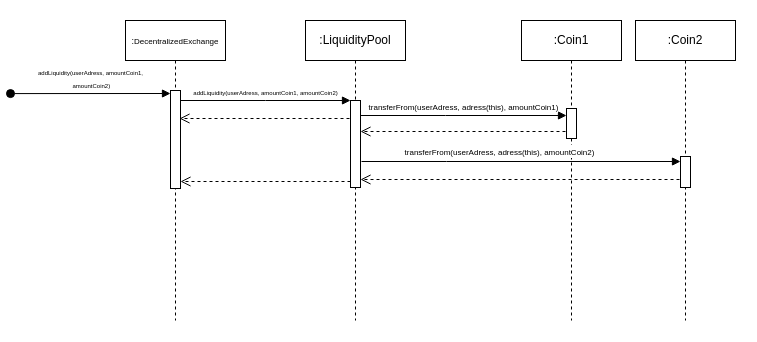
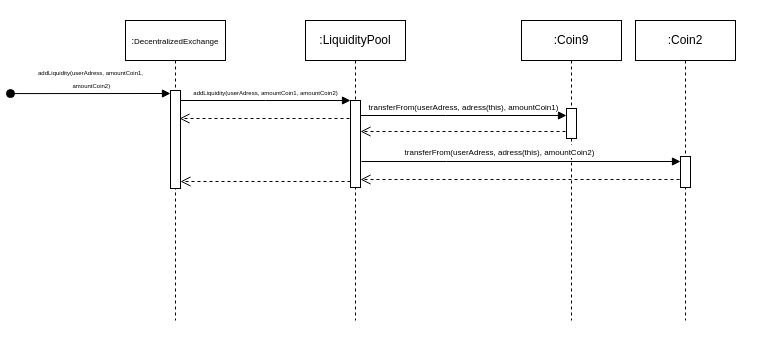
node ":Coin1": label ":Coin1" -> ":Coin9"
